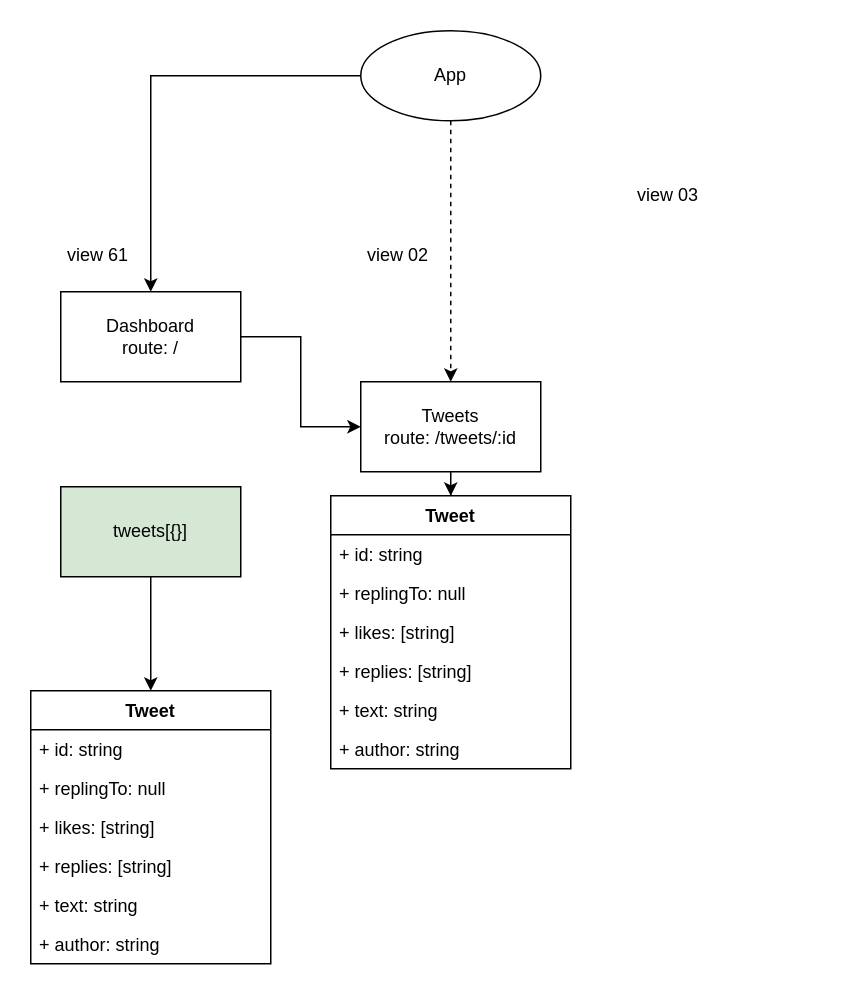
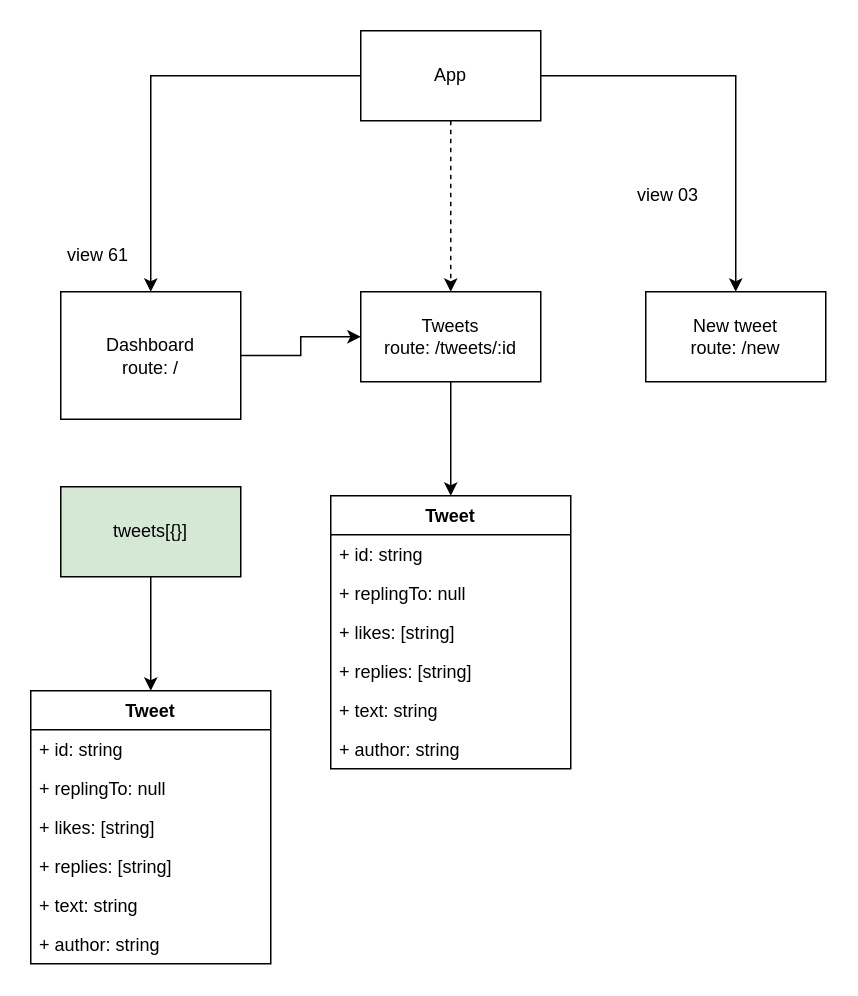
node "App": shape ellipse -> rectangle
edge "App" -> "New tweet route: /new": added
node "view 02": removed
node "Dashboard route: /": size 180x90 -> 180x128
node "New tweet route: /new": added
node "Tweets route: /tweets/:id": moved (451, 427) -> (451, 337)
